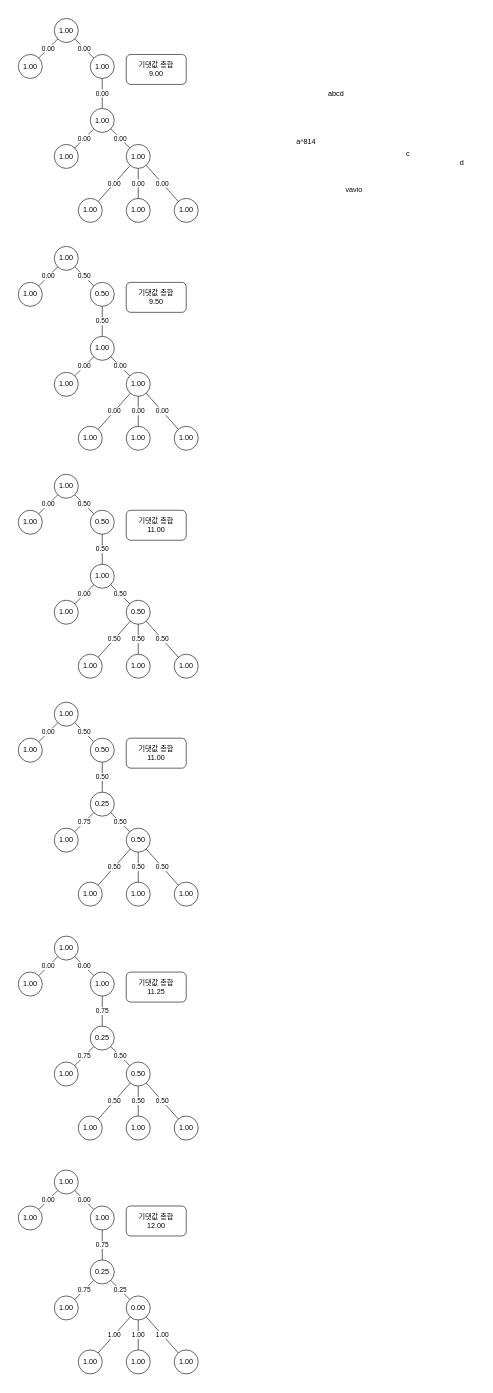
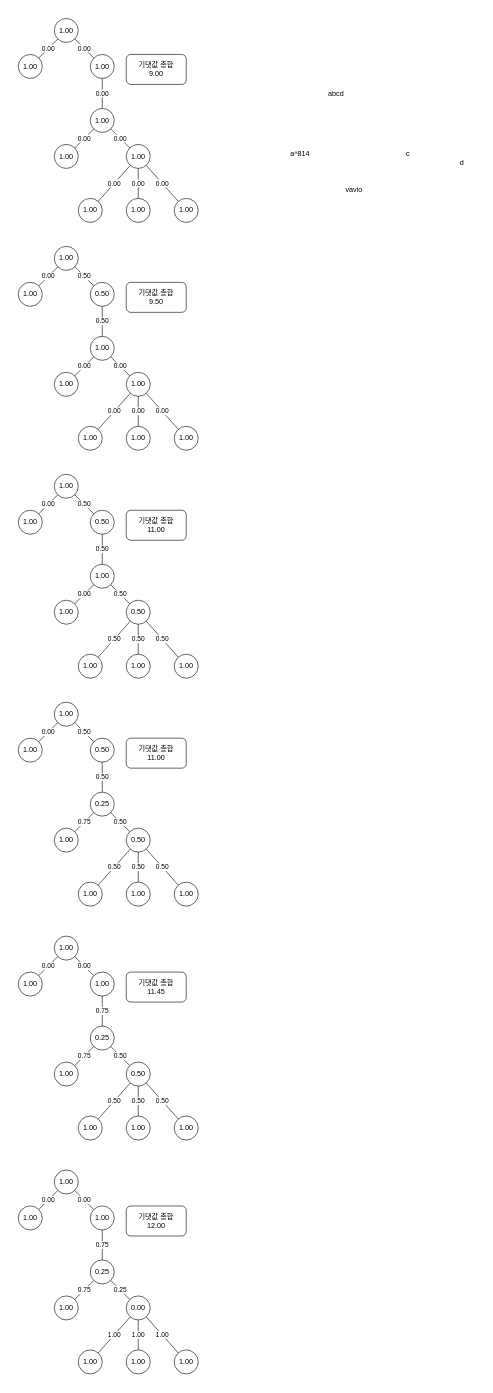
node "a^814": moved (306, 141) -> (300, 153)
node "11.25": label "11.25" -> "11.45"
